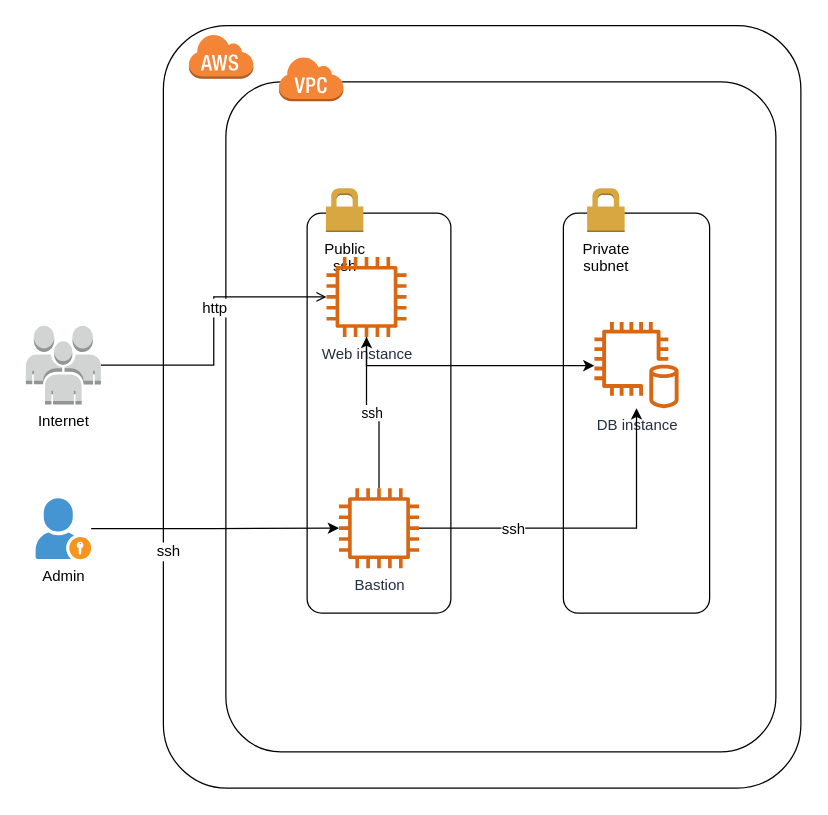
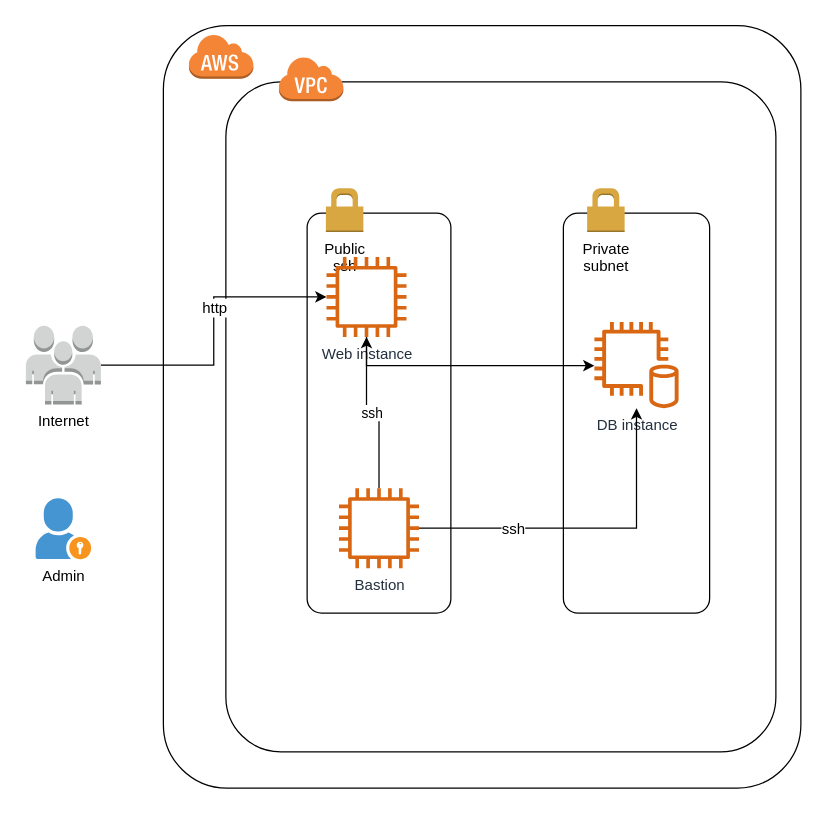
edge "Internet" -> "Web instance": arrowhead open -> classic
edge "Admin" -> "Bastion": removed, label "ssh"
